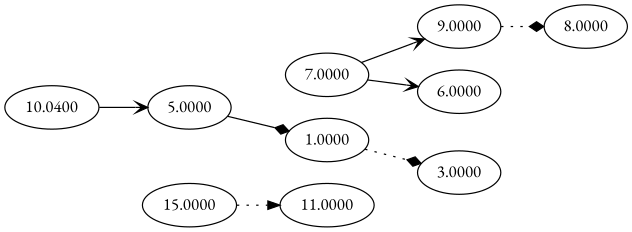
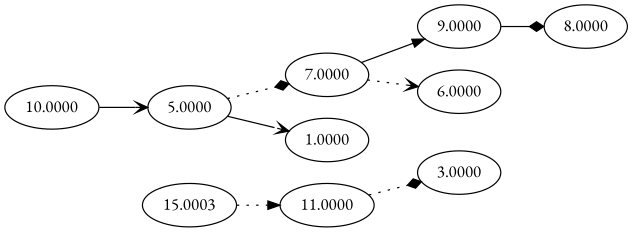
edge "9.0000" -> "8.0000": style dotted -> solid
edge "7.0000" -> "9.0000": arrowhead vee -> normal
edge "7.0000" -> "6.0000": style solid -> dotted
edge "5.0000" -> "7.0000": added
node "10.0400": label "10.0400" -> "10.0000"
edge "5.0000" -> "1.0000": arrowhead diamond -> vee
edge "1.0000" -> "3.0000": now "11.0000" -> "3.0000"
node "15.0000": label "15.0000" -> "15.0003"
